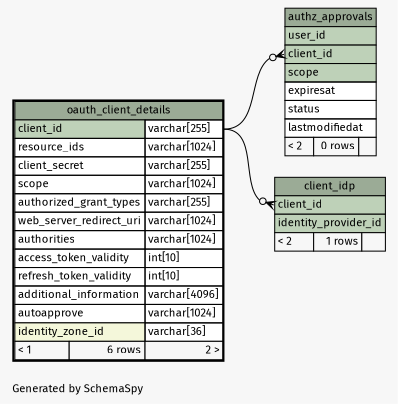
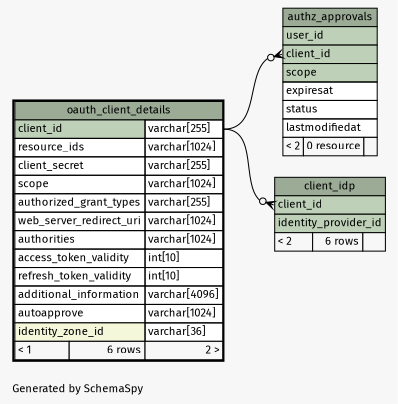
node "authz_approvals": text "0 rows" -> "0 resource"
node "client_idp": text "1 rows" -> "6 rows"
